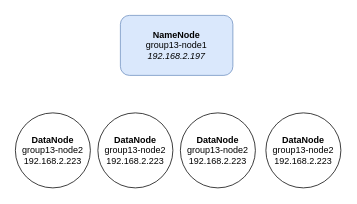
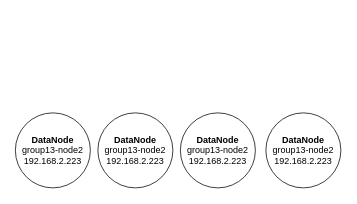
node "NameNode group13-node1 192.168.2.197": removed
